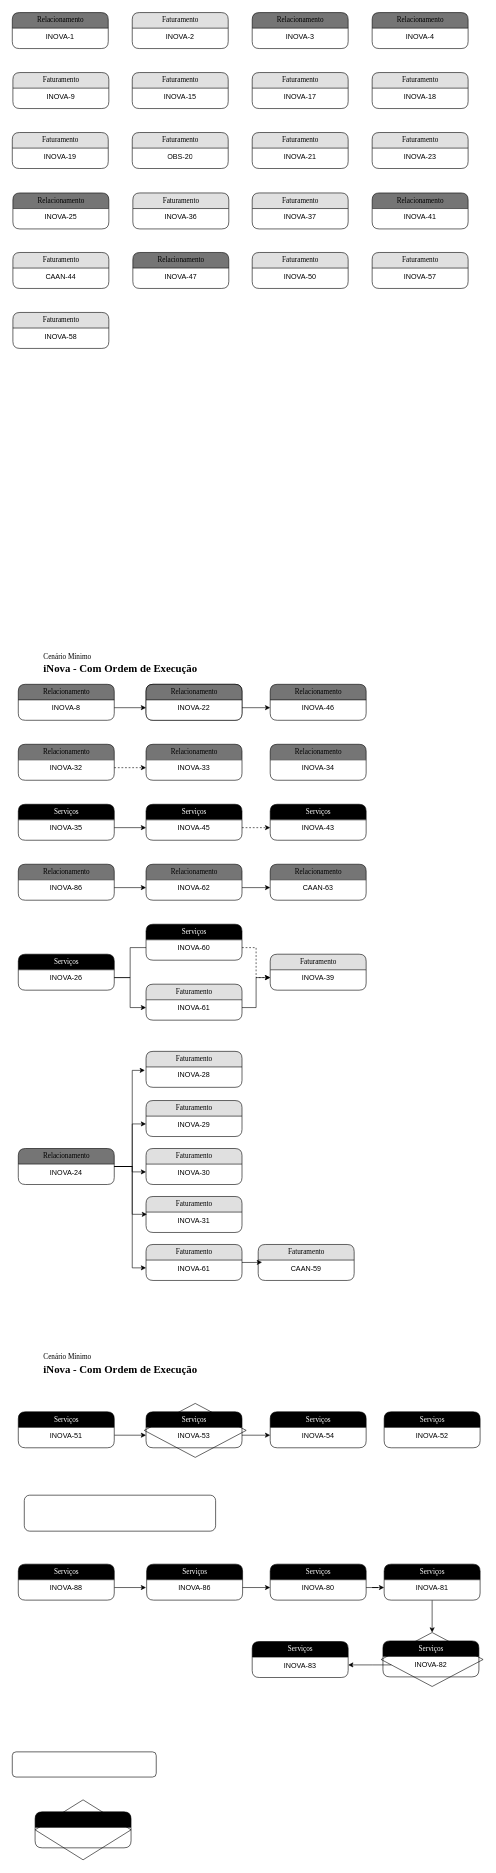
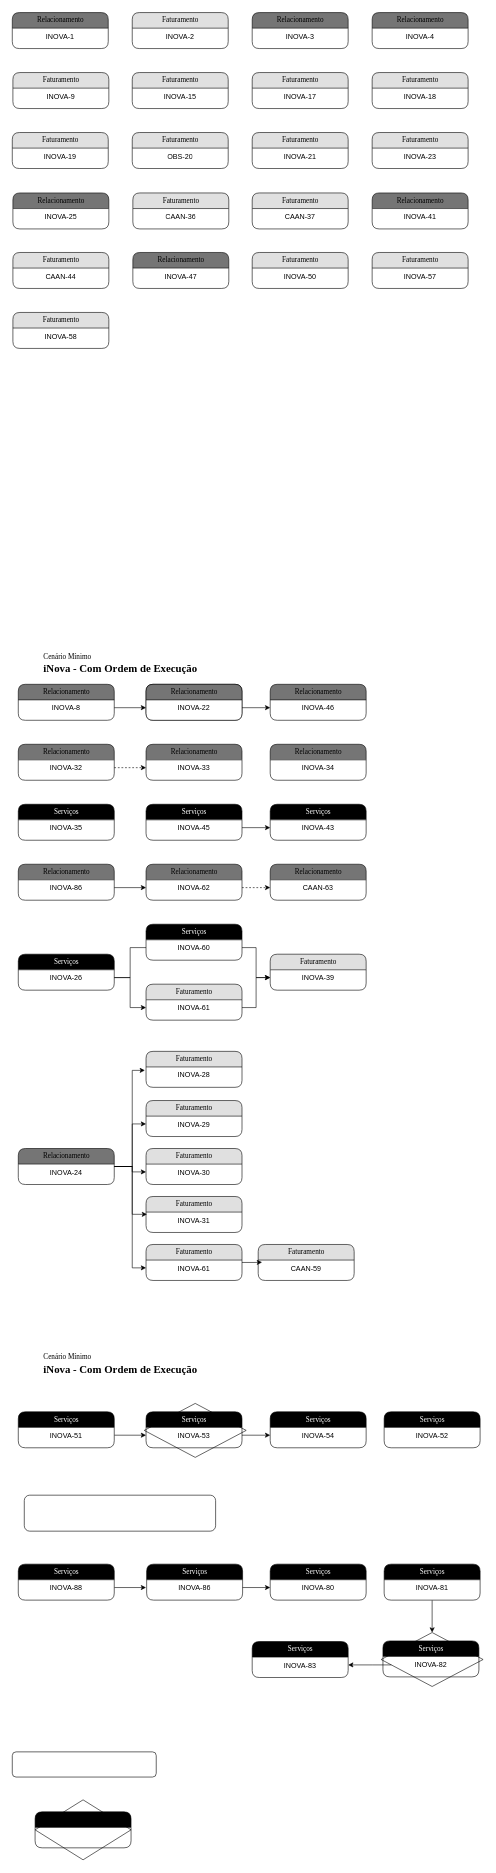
node "INOVA-36": label "INOVA-36" -> "CAAN-36"
node "INOVA-37": label "INOVA-37" -> "CAAN-37"
edge "INOVA-35" -> "INOVA-45": removed
edge "INOVA-45" -> "INOVA-43": style dashed -> solid
edge "INOVA-62" -> "CAAN-63": style solid -> dashed
edge "INOVA-60" -> "INOVA-39": style dashed -> solid
edge "INOVA-80" -> "INOVA-81": removed
